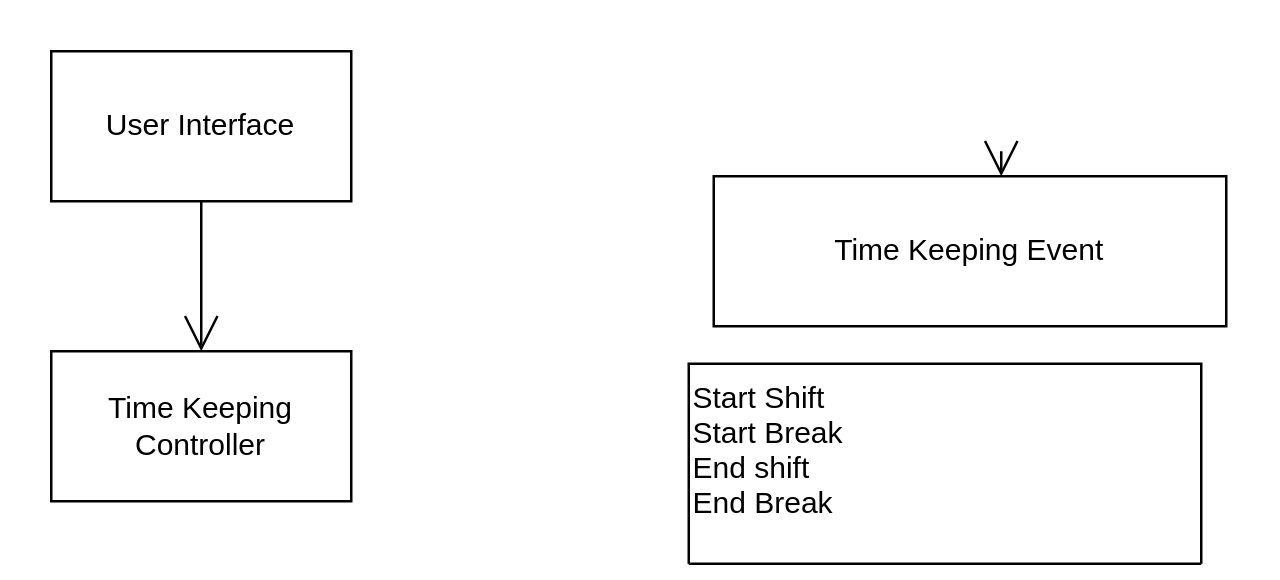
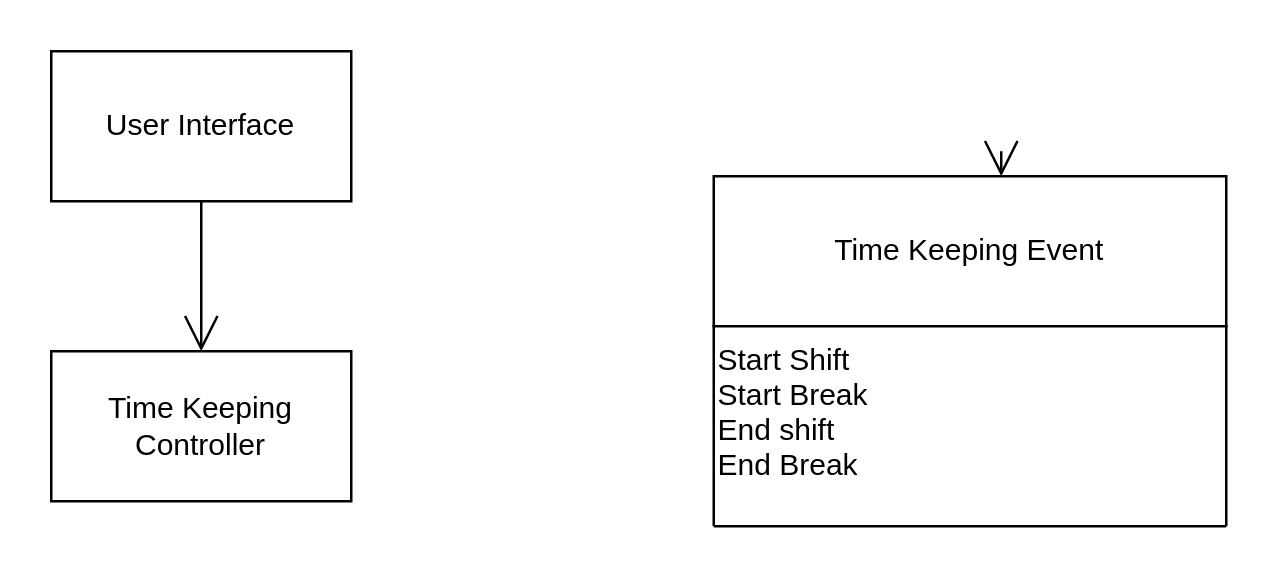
node "Start Shift Start Break End shift End Break": moved (945, 464) -> (970, 426)
